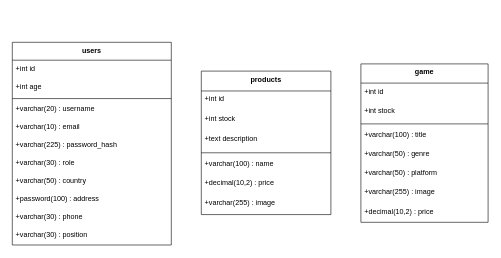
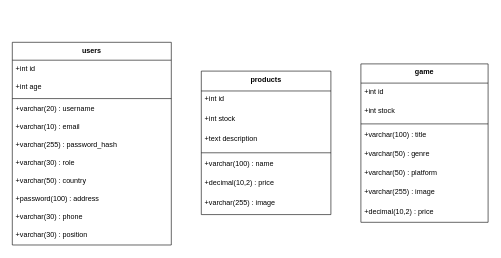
node "+varchar(225) : password_hash": label "+varchar(225) : password_hash" -> "+varchar(255) : password_hash"
